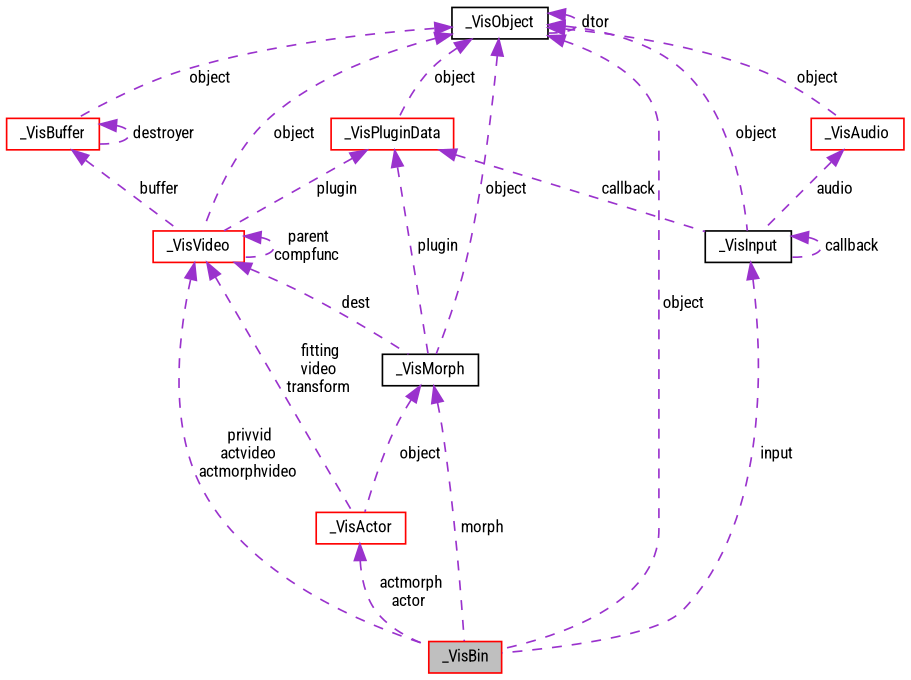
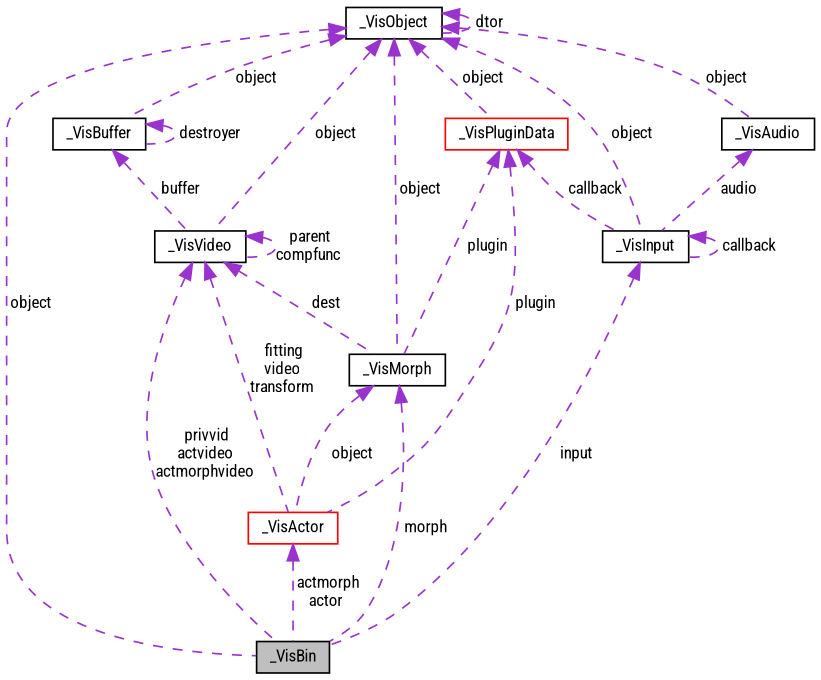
node "_VisBuffer": color red -> black
node "_VisAudio": color red -> black
edge "_VisVideo" -> "_VisPluginData": now "_VisActor" -> "_VisPluginData"
node "_VisVideo": color red -> black
node "_VisBin": color red -> black
